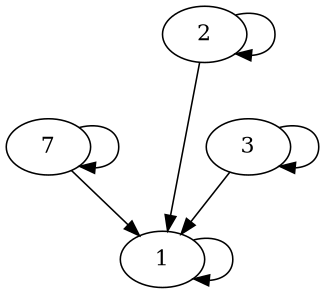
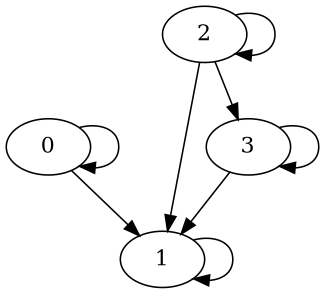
edge "2" -> "3": added
node "7": label "7" -> "0"
